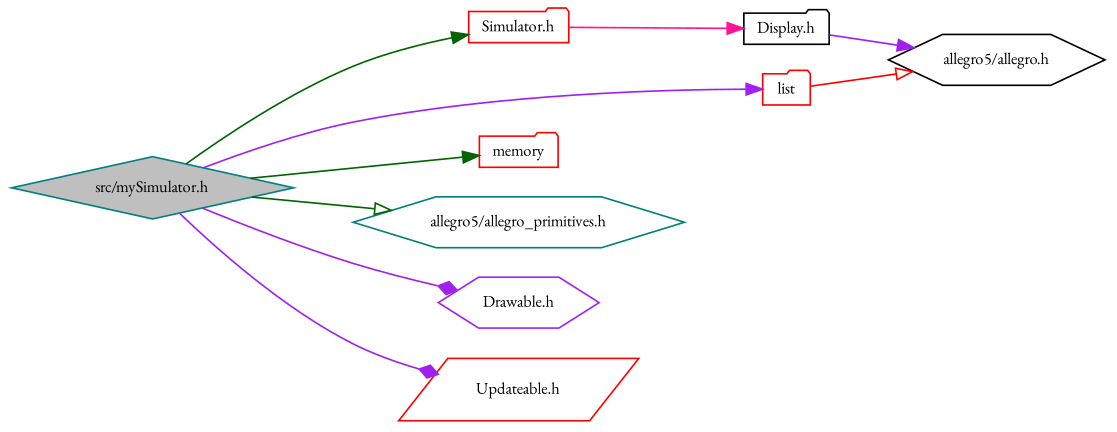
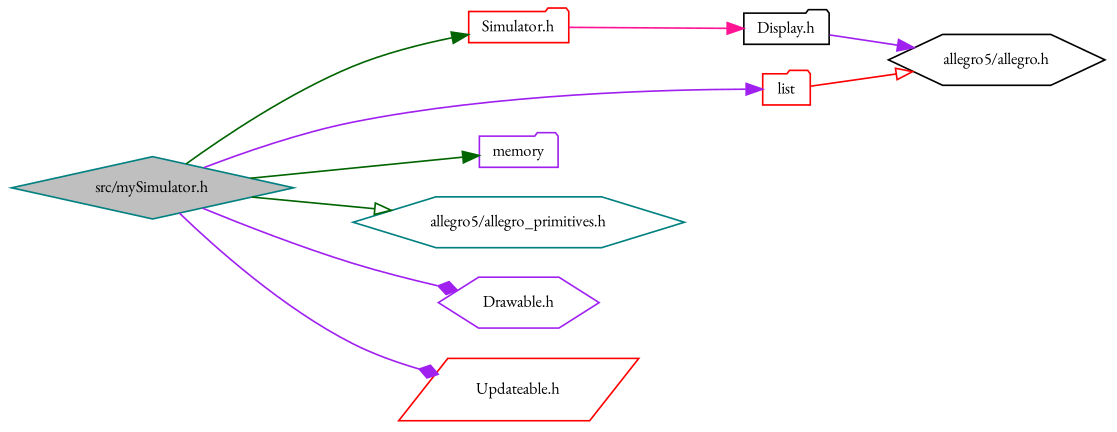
node "memory": color red -> purple
